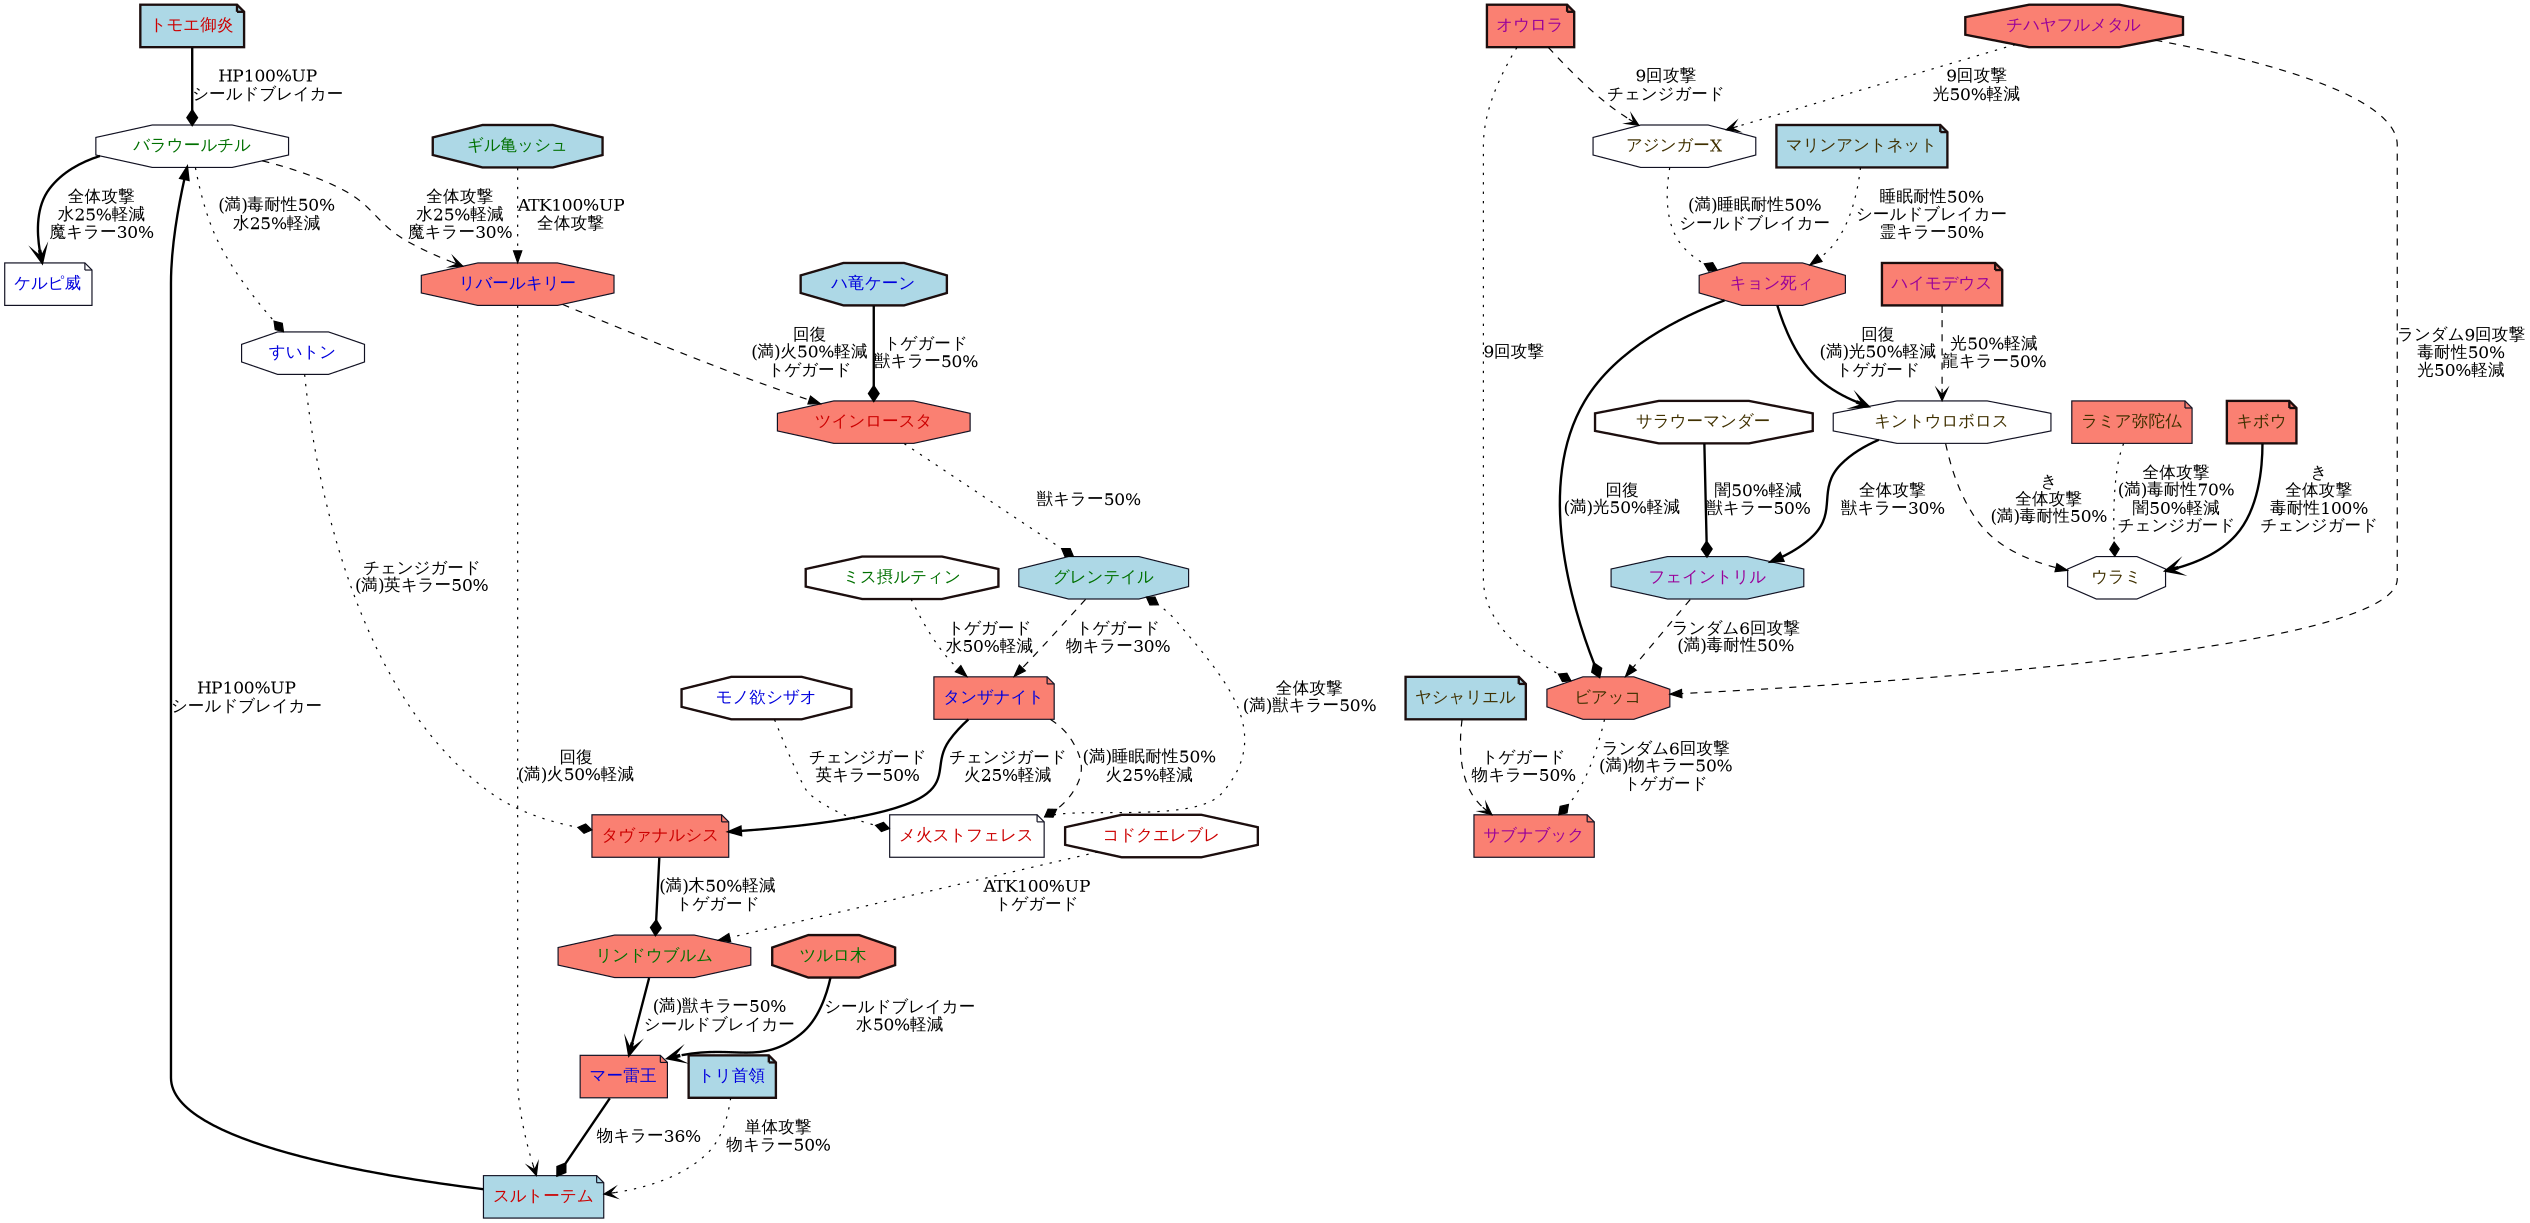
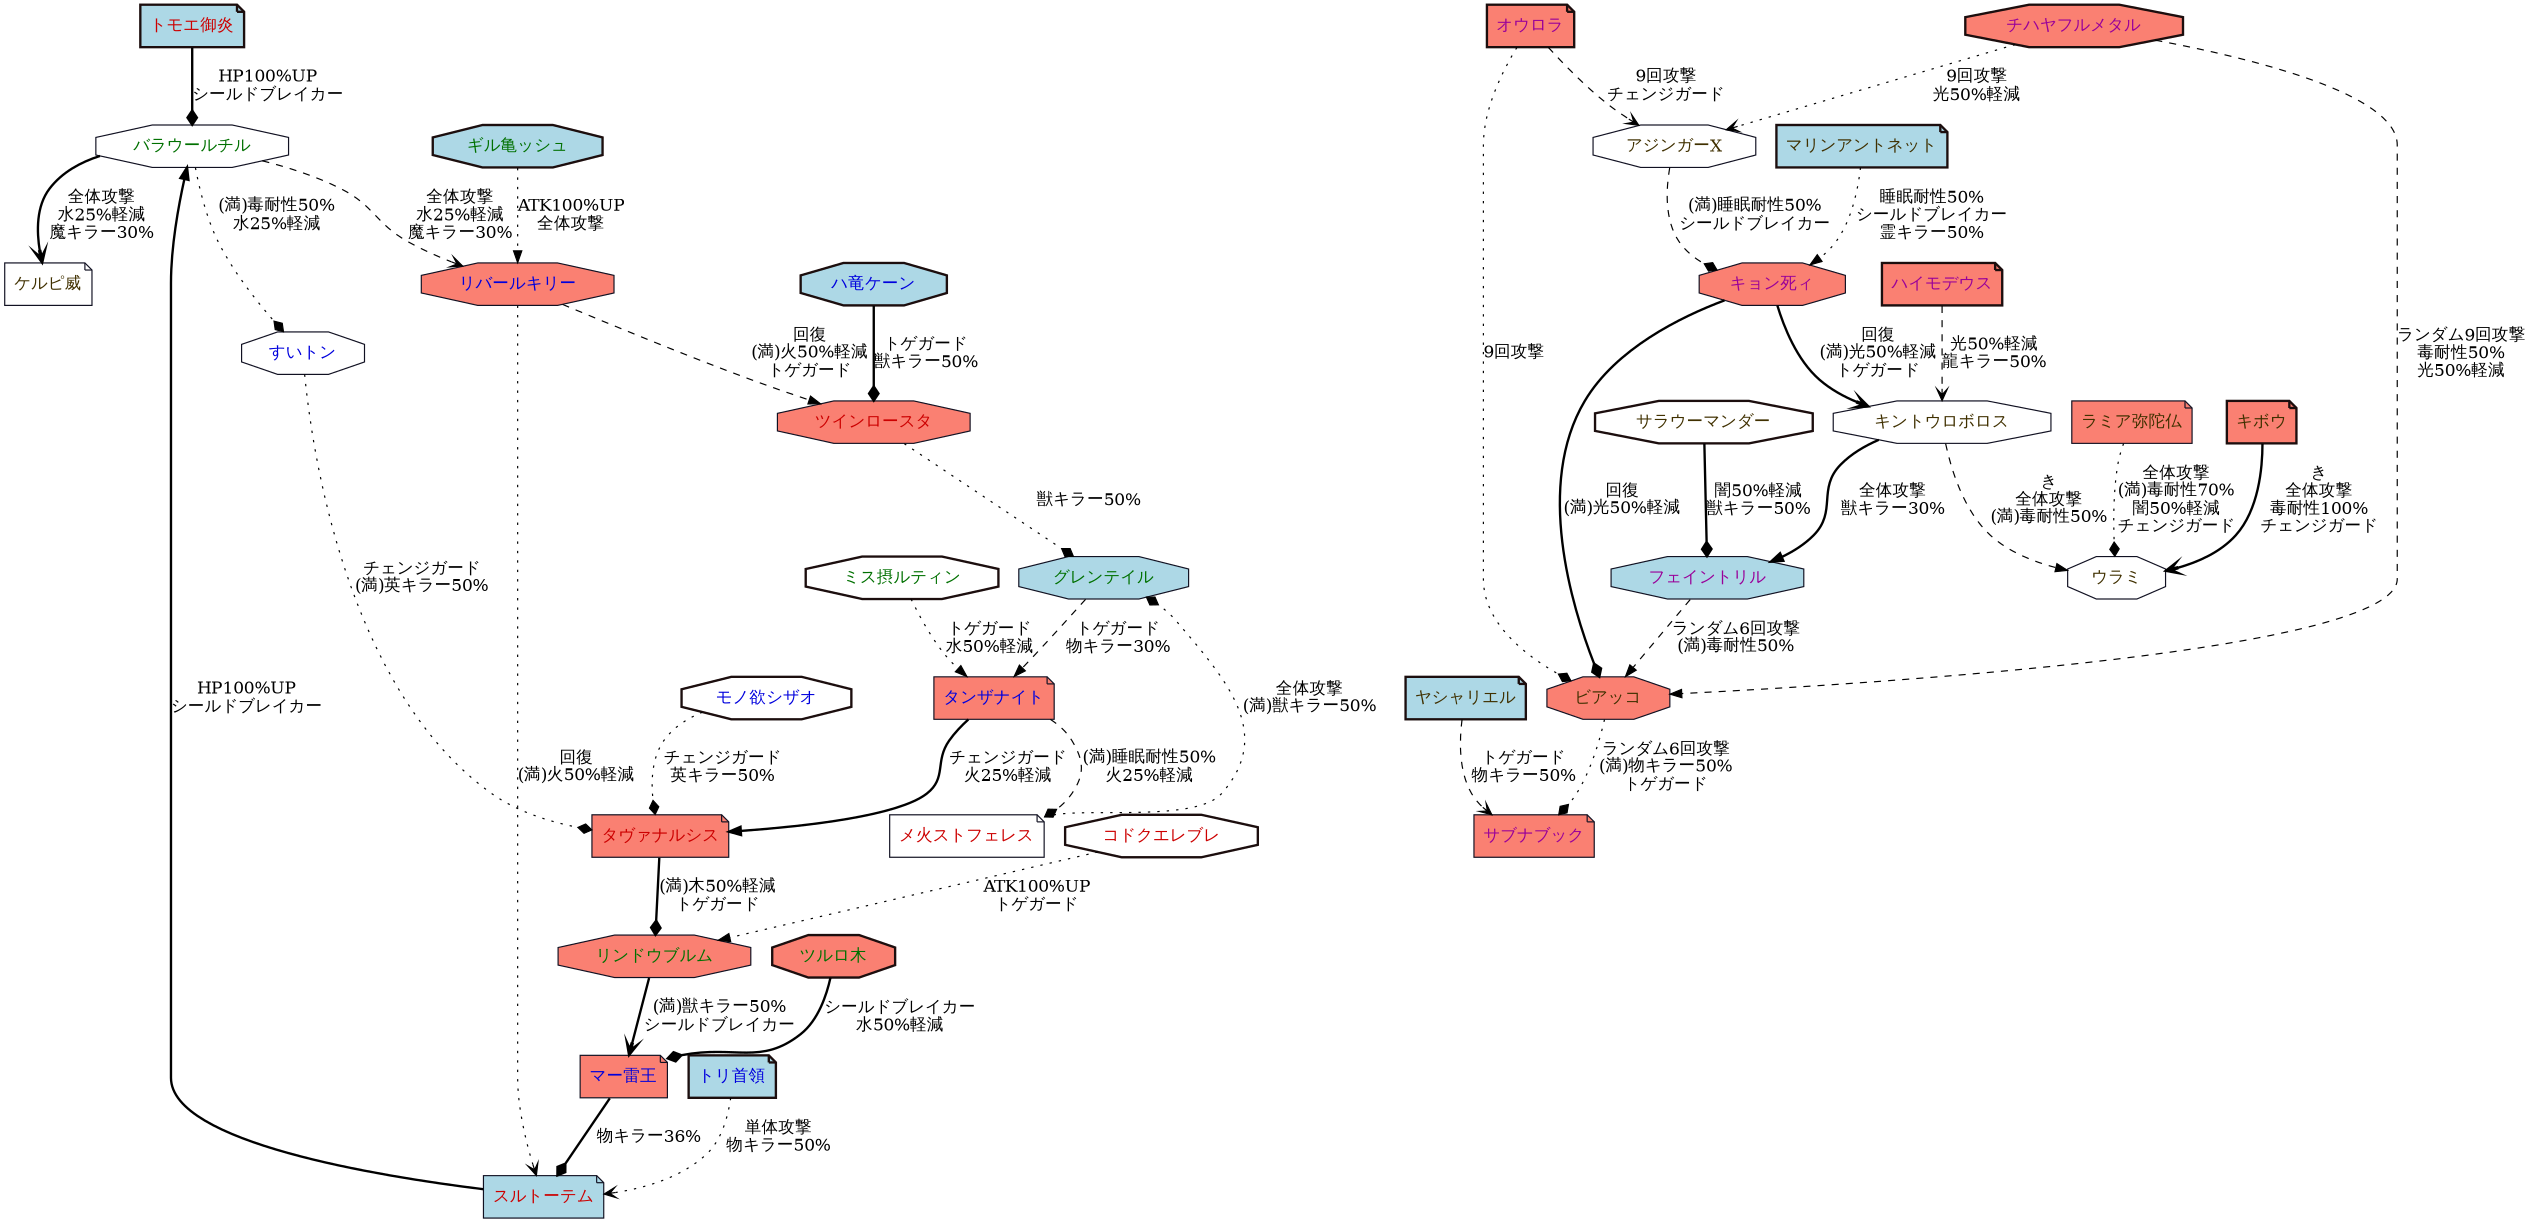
edge "アジンガーX" -> "キョン死ィ": style dotted -> dashed
node "ケルピ威": fontcolor #0000dd -> #403000
edge "モノ欲シザオ" -> "メ火ストフェレス": now "モノ欲シザオ" -> "タヴァナルシス"
edge "ツルロ木" -> "マー雷王": arrowhead vee -> diamond
